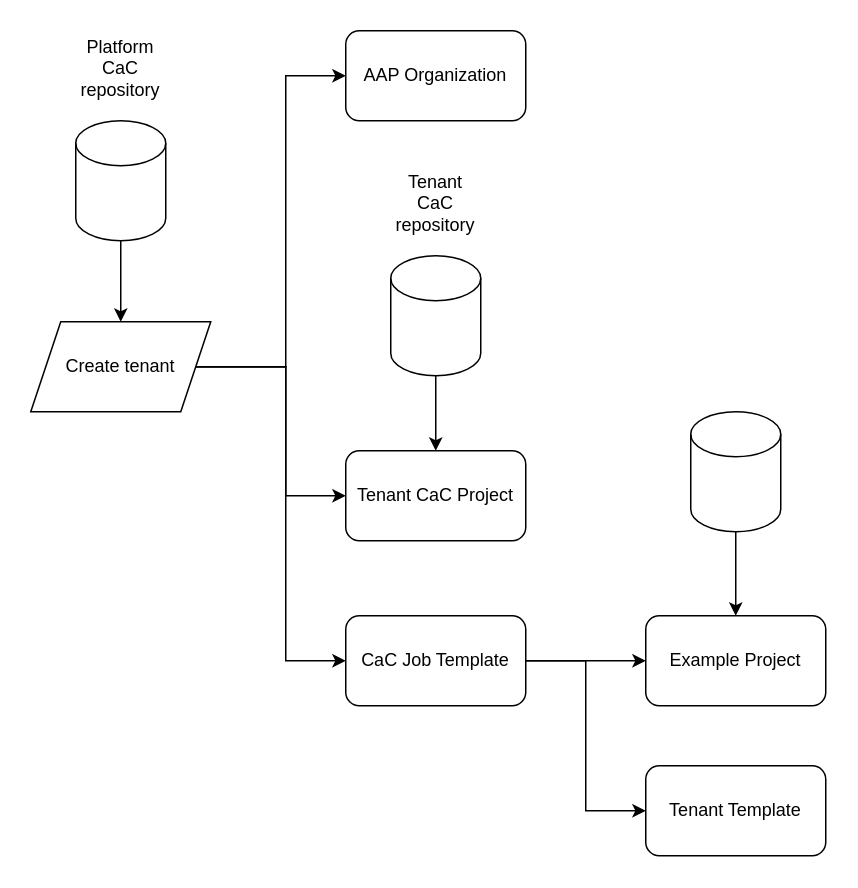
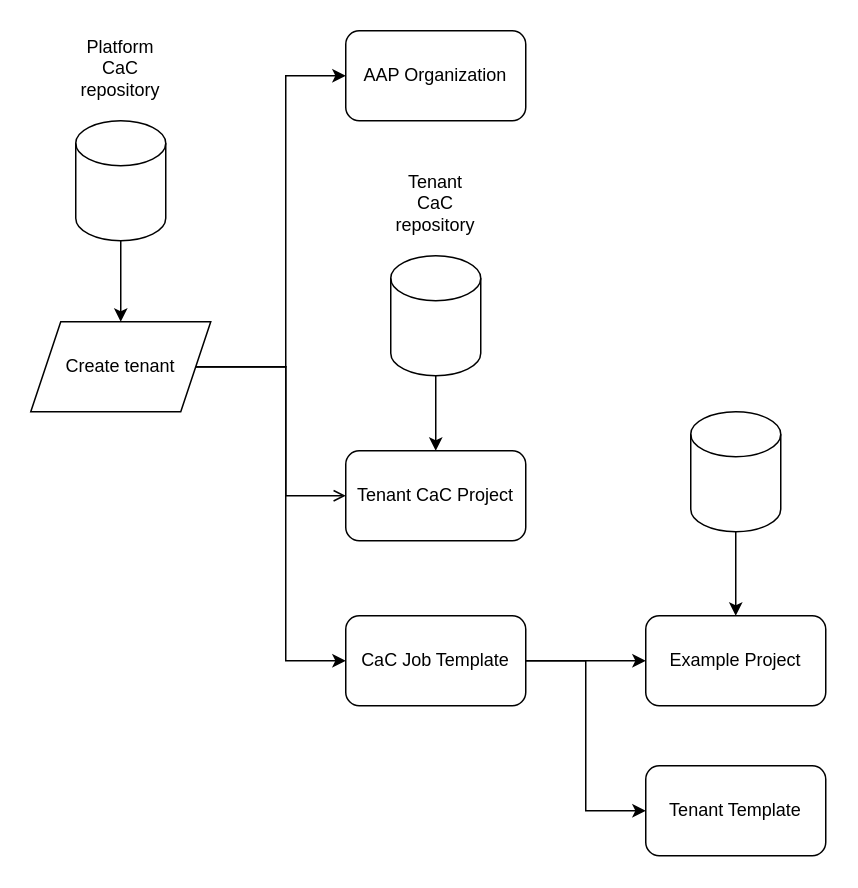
edge "Create tenant" -> "Tenant CaC Project": arrowhead classic -> open
